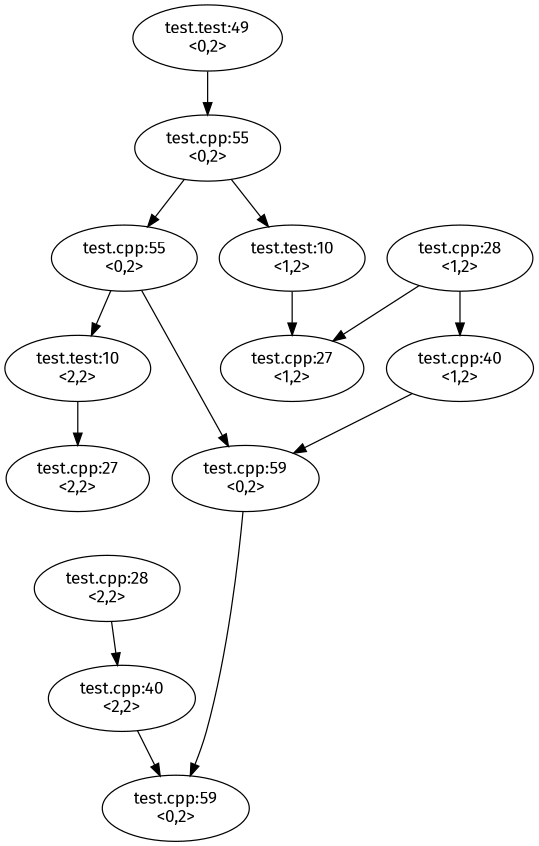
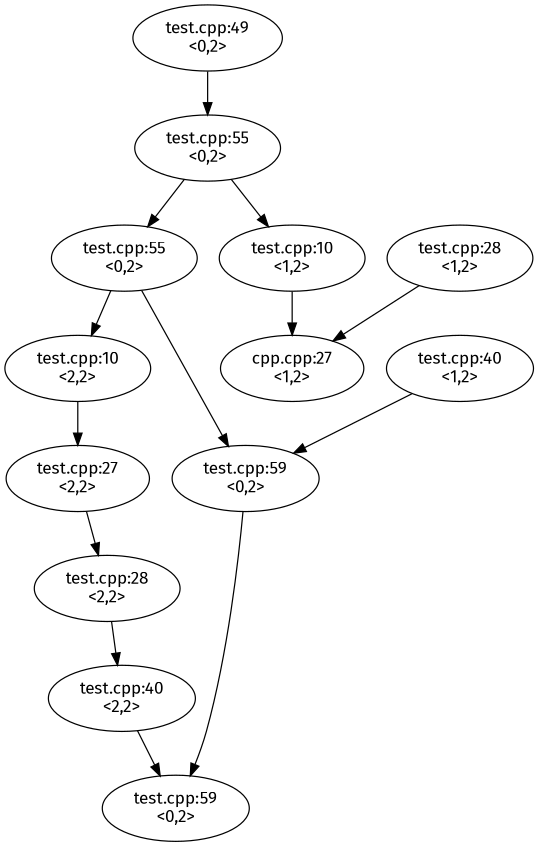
node "test.test:49 <0,2>": label "test.test:49 <0,2>" -> "test.cpp:49 <0,2>"
node "test.test:10 <1,2>": label "test.test:10 <1,2>" -> "test.cpp:10 <1,2>"
edge "test.cpp:28 <1,2>" -> "test.cpp:40 <1,2>": removed
node "test.test:10 <2,2>": label "test.test:10 <2,2>" -> "test.cpp:10 <2,2>"
node "test.cpp:27 <1,2>": label "test.cpp:27 <1,2>" -> "cpp.cpp:27 <1,2>"
edge "test.cpp:27 <2,2>" -> "test.cpp:28 <2,2>": added
